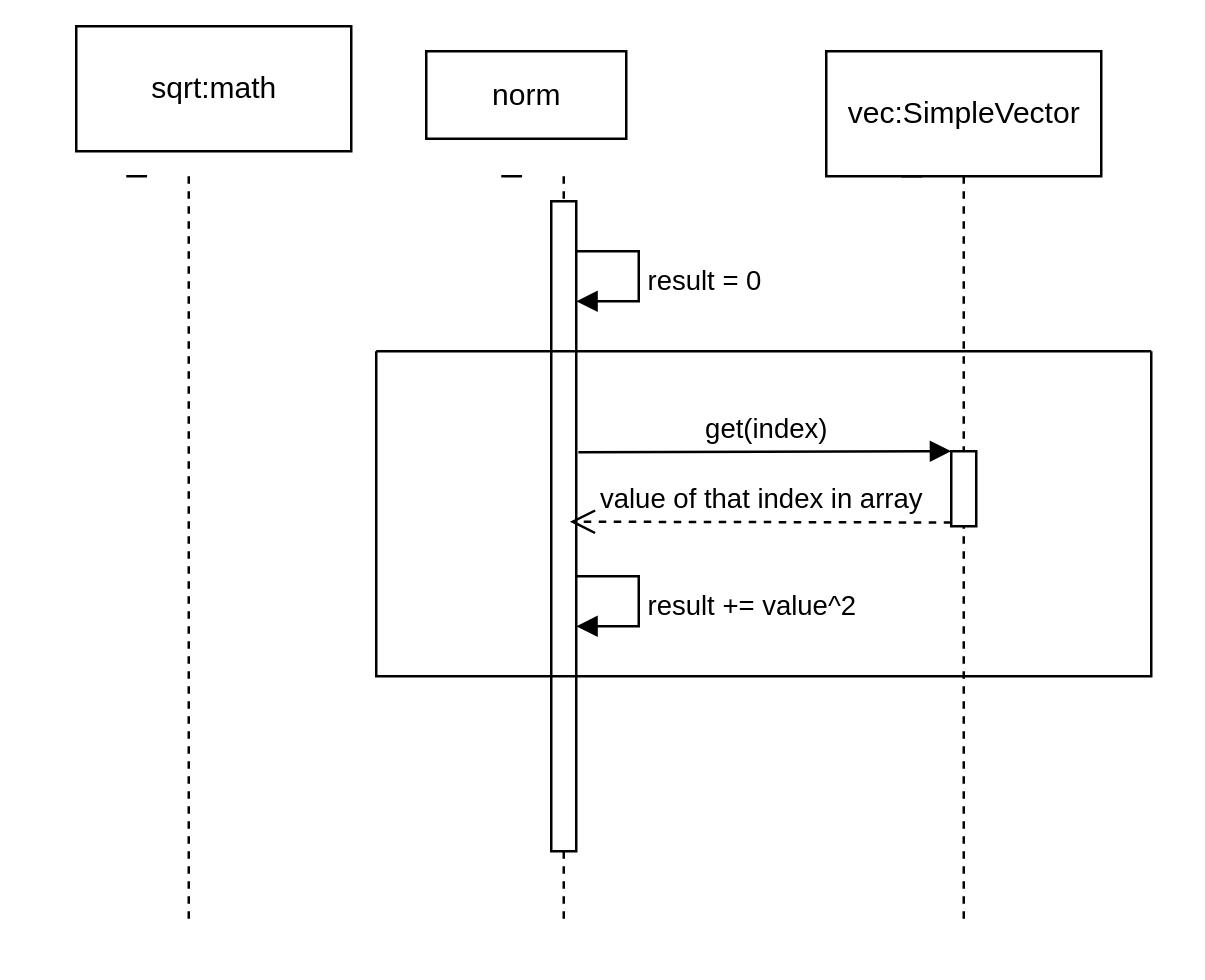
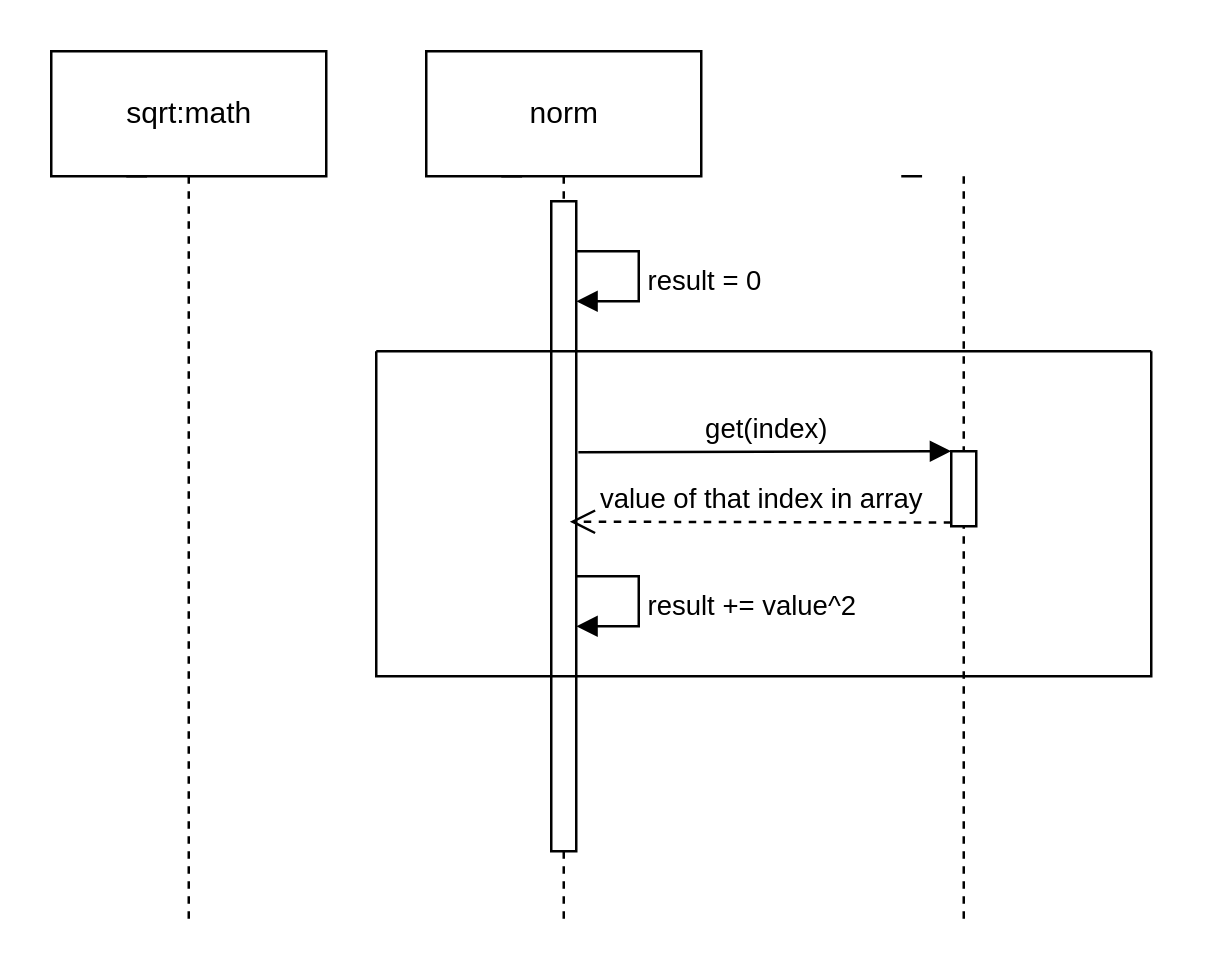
node "sqrt:math": moved (214, 89) -> (189, 114)
node "norm": size 200x88 -> 275x125
node "vec:SimpleVector": removed
